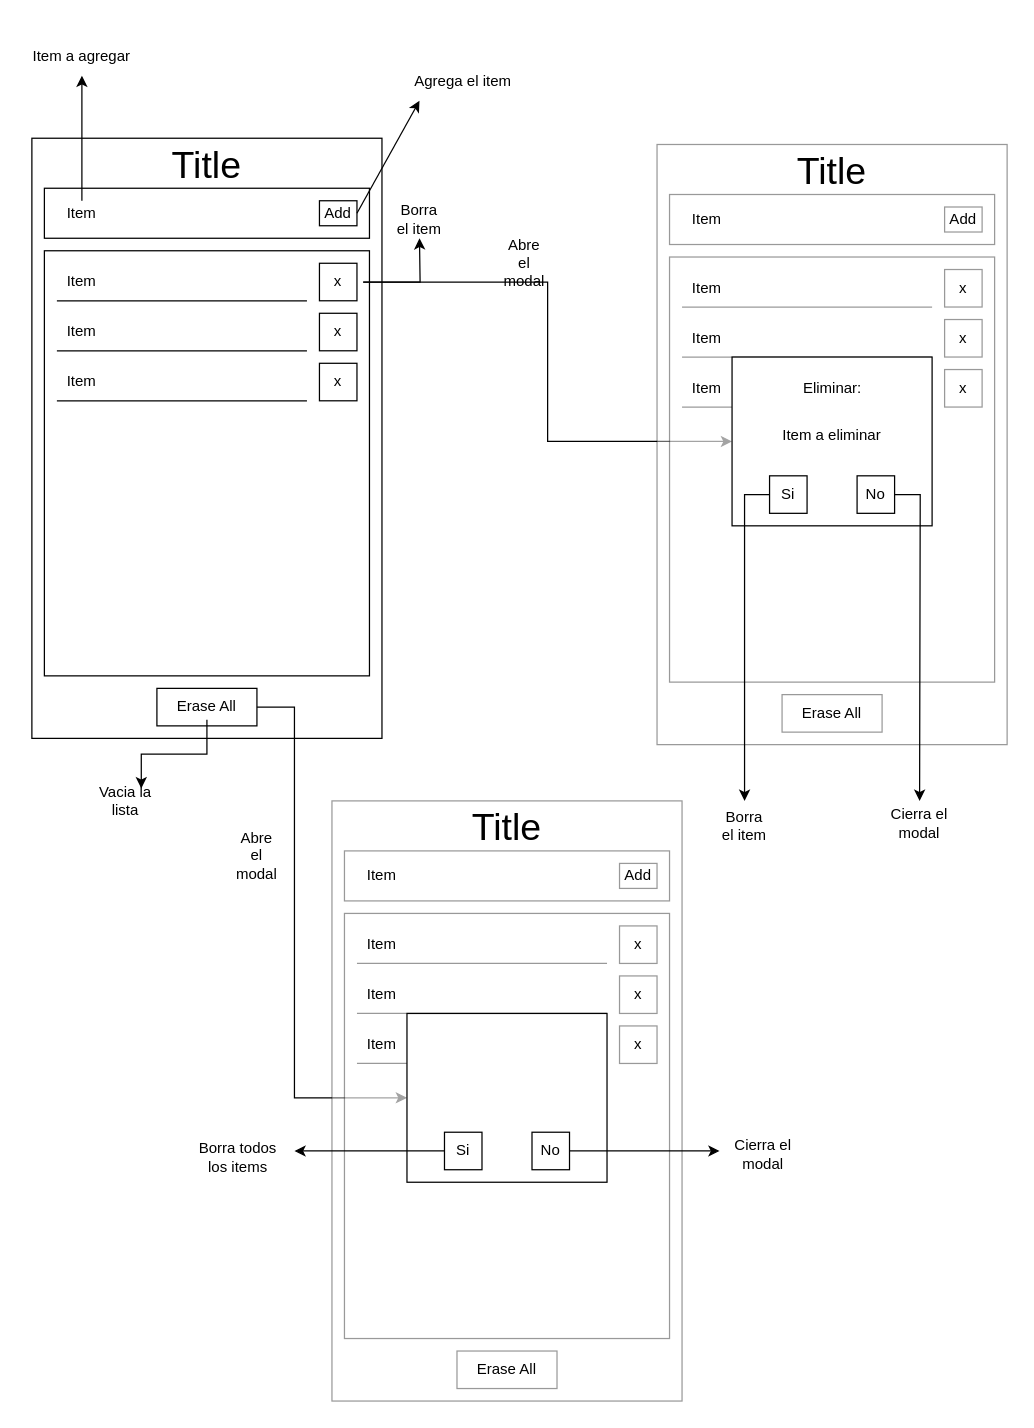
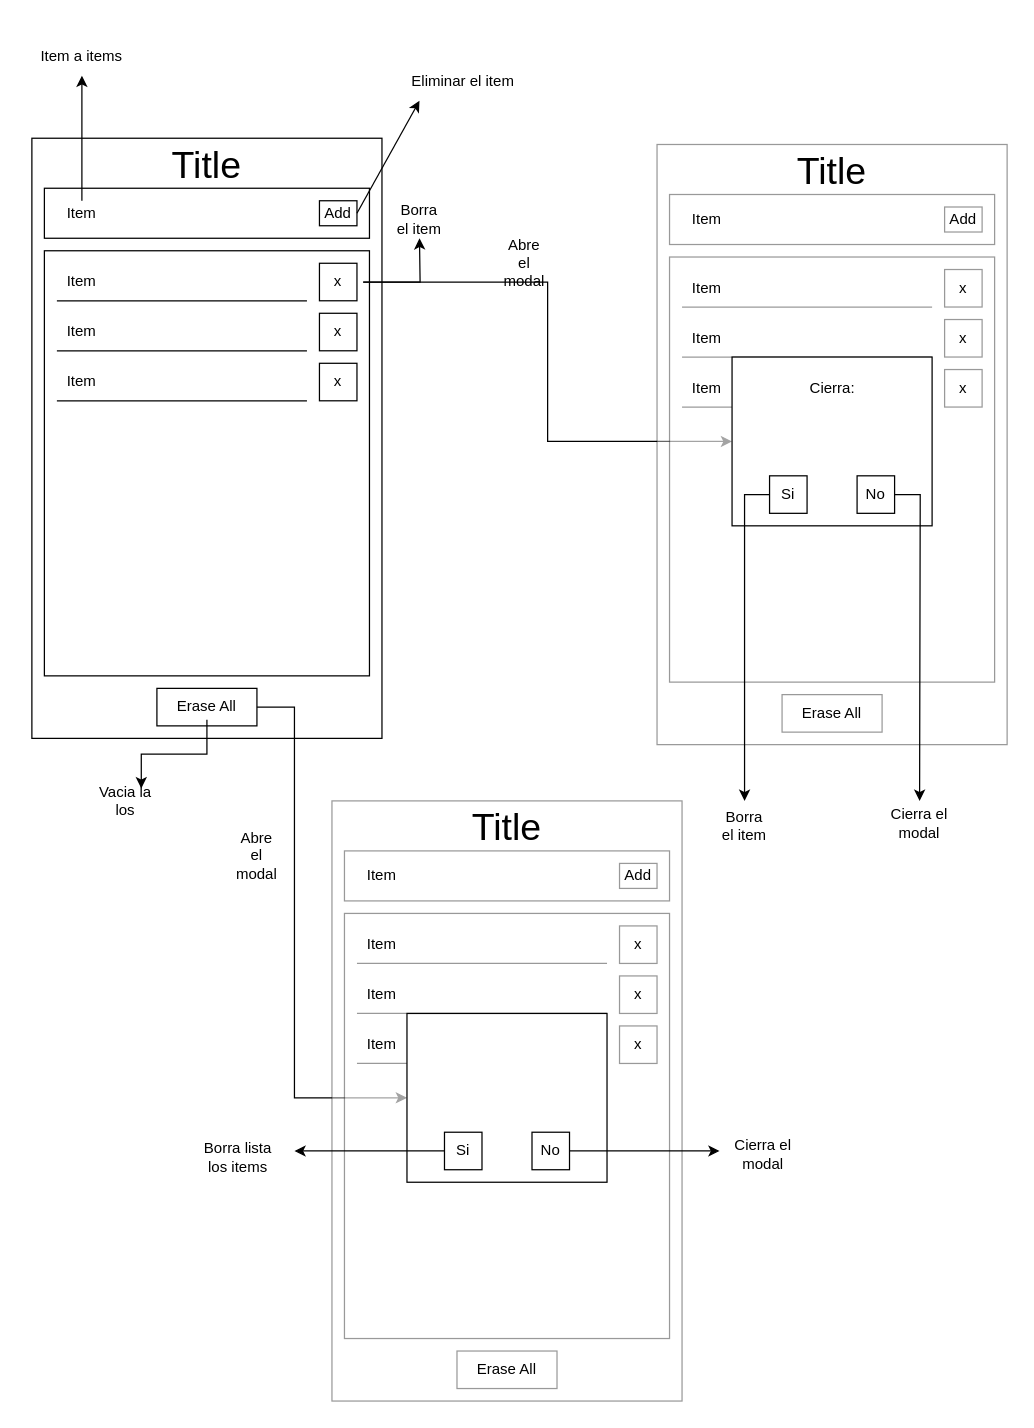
node "Item a agregar": label "Item a agregar" -> "Item a items"
node "Agrega el item": label "Agrega el item" -> "Eliminar el item"
node "Eliminar:": label "Eliminar:" -> "Cierra:"
node "Item a eliminar": removed
node "Vacia la lista": label "Vacia la lista" -> "Vacia la los"
node "Borra todos los items": label "Borra todos los items" -> "Borra lista los items"
